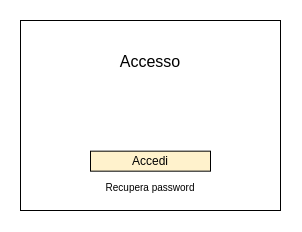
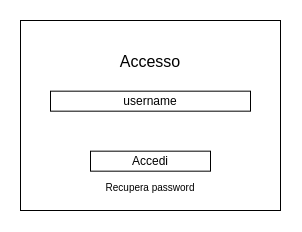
node "username": added
node "Accedi": fillcolor #fff2cc -> #ffffff
